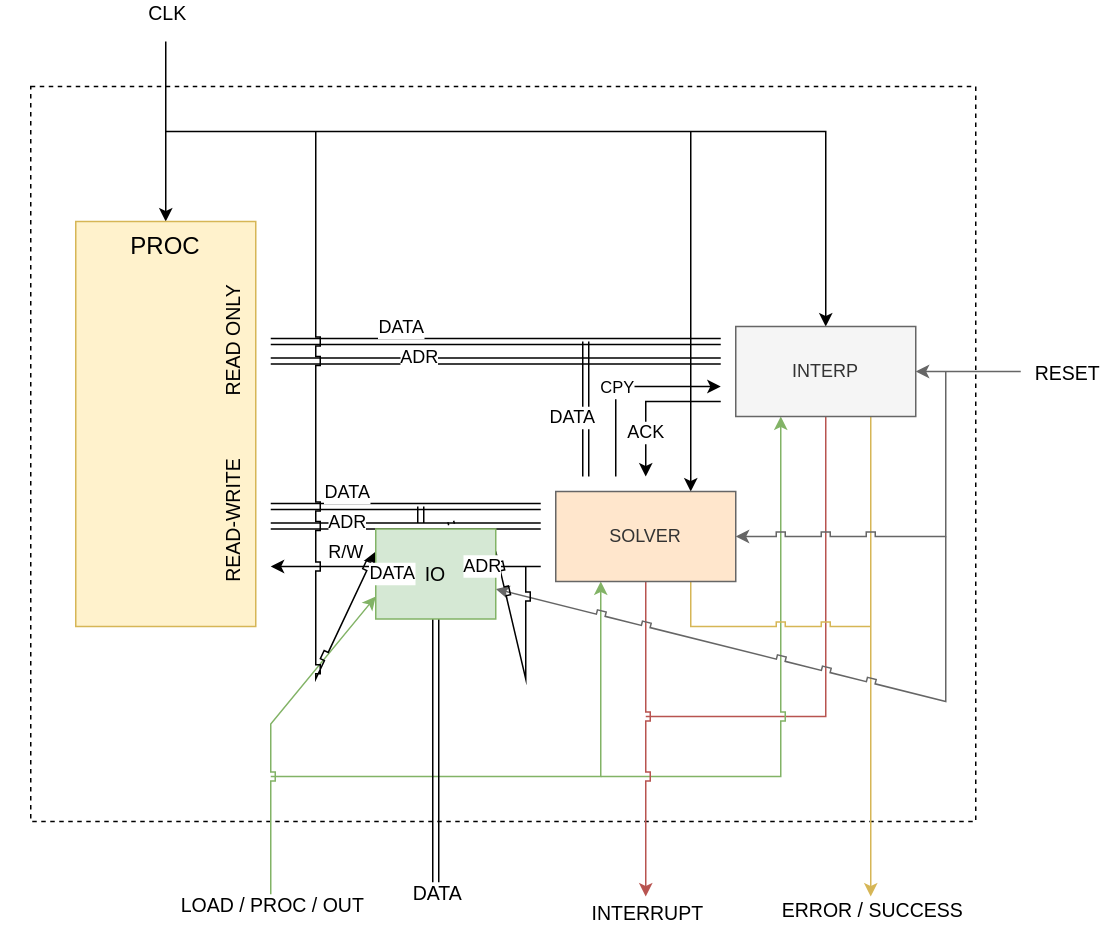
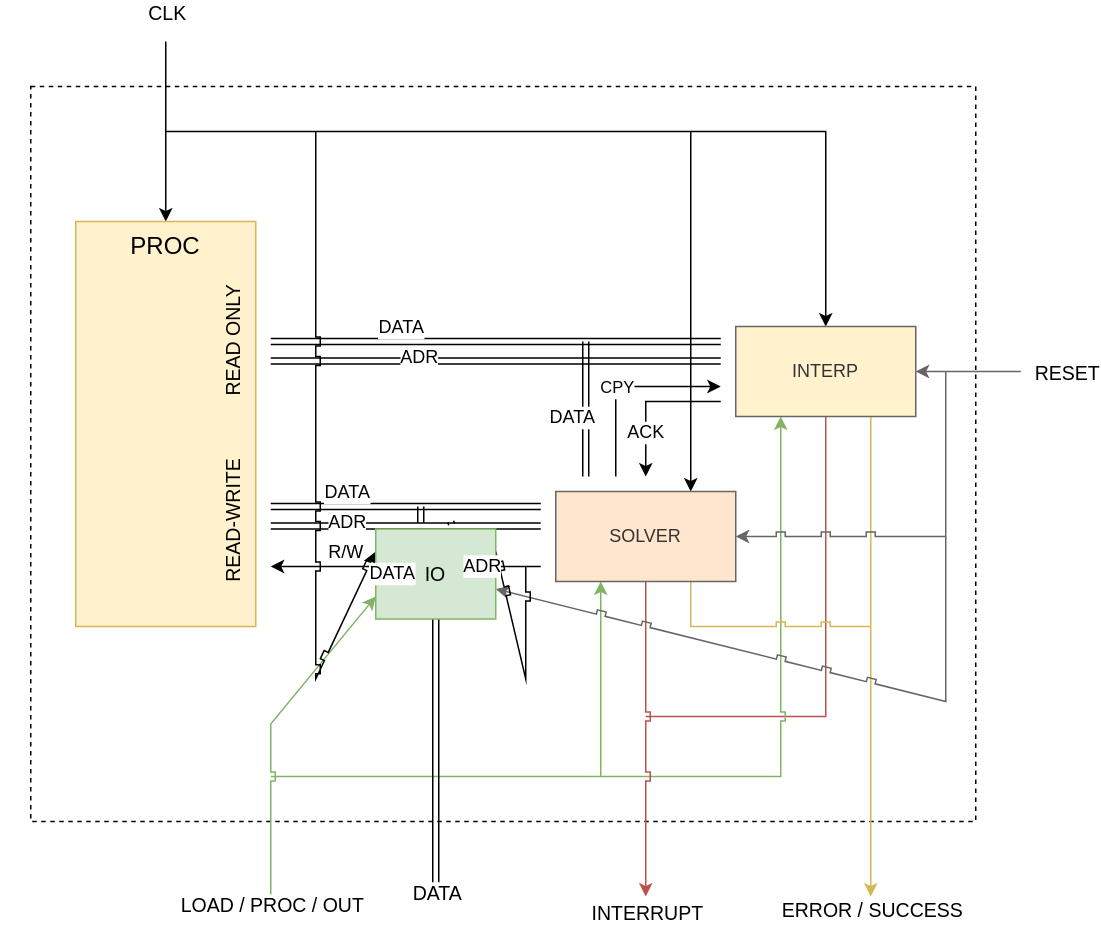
node "INTERP": fillcolor #f5f5f5 -> #fff2cc
